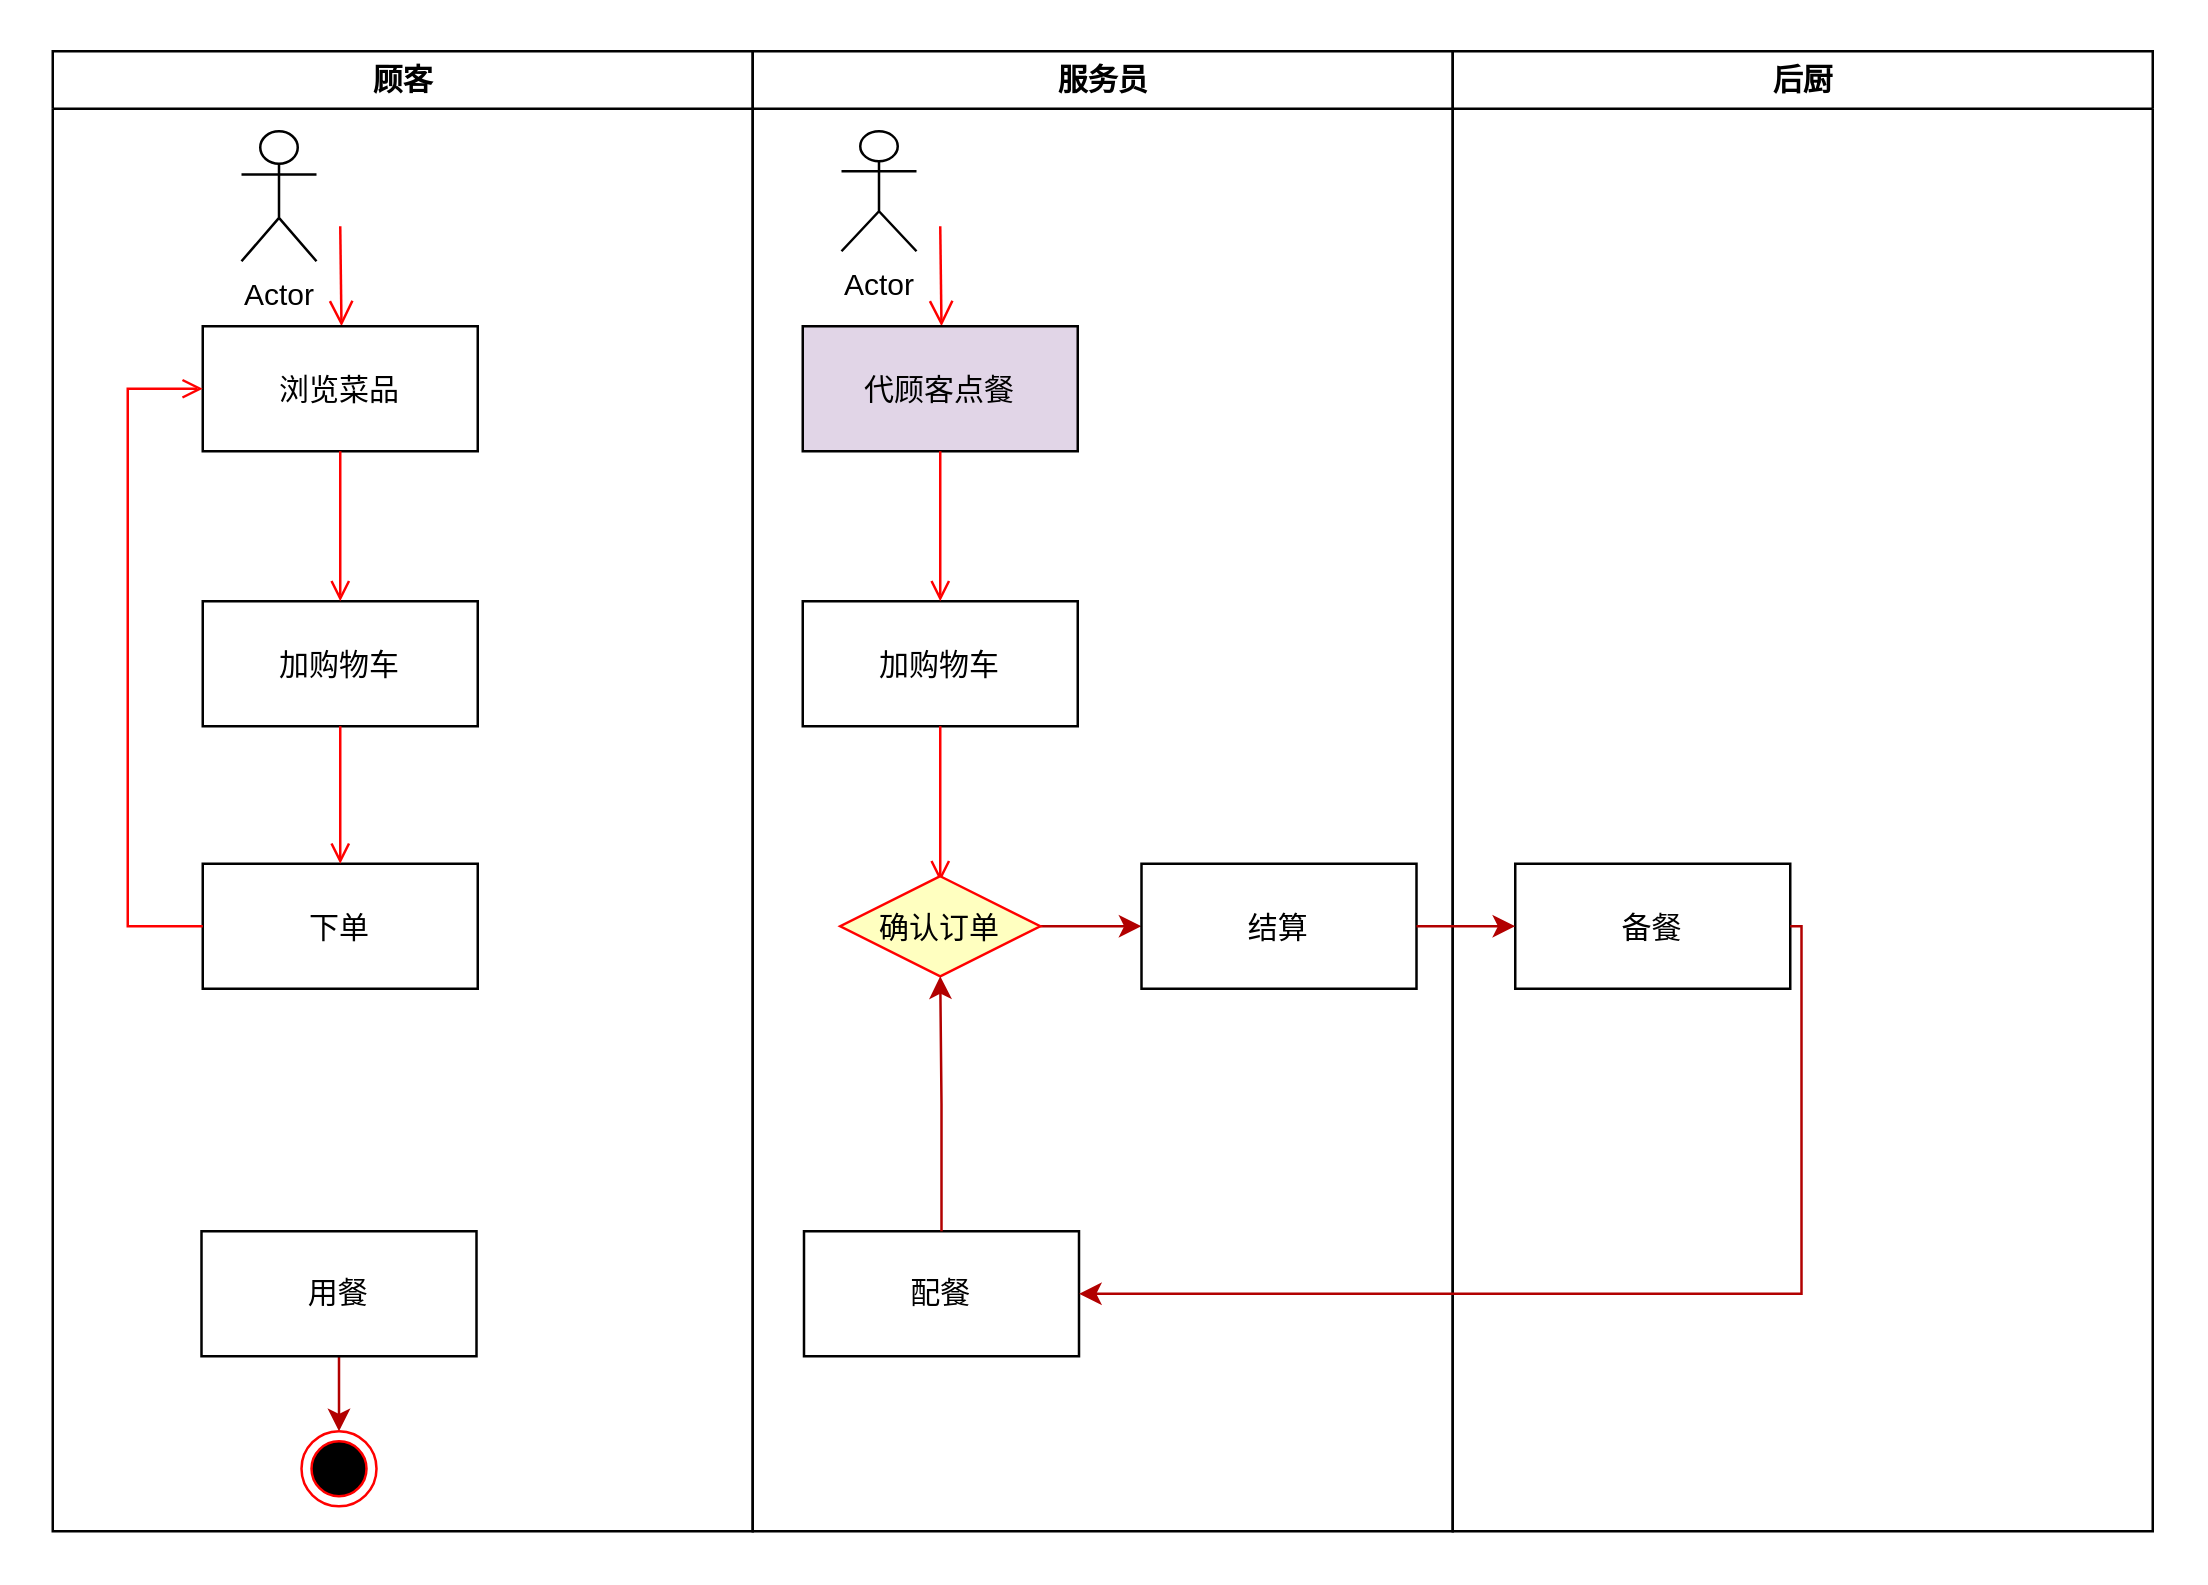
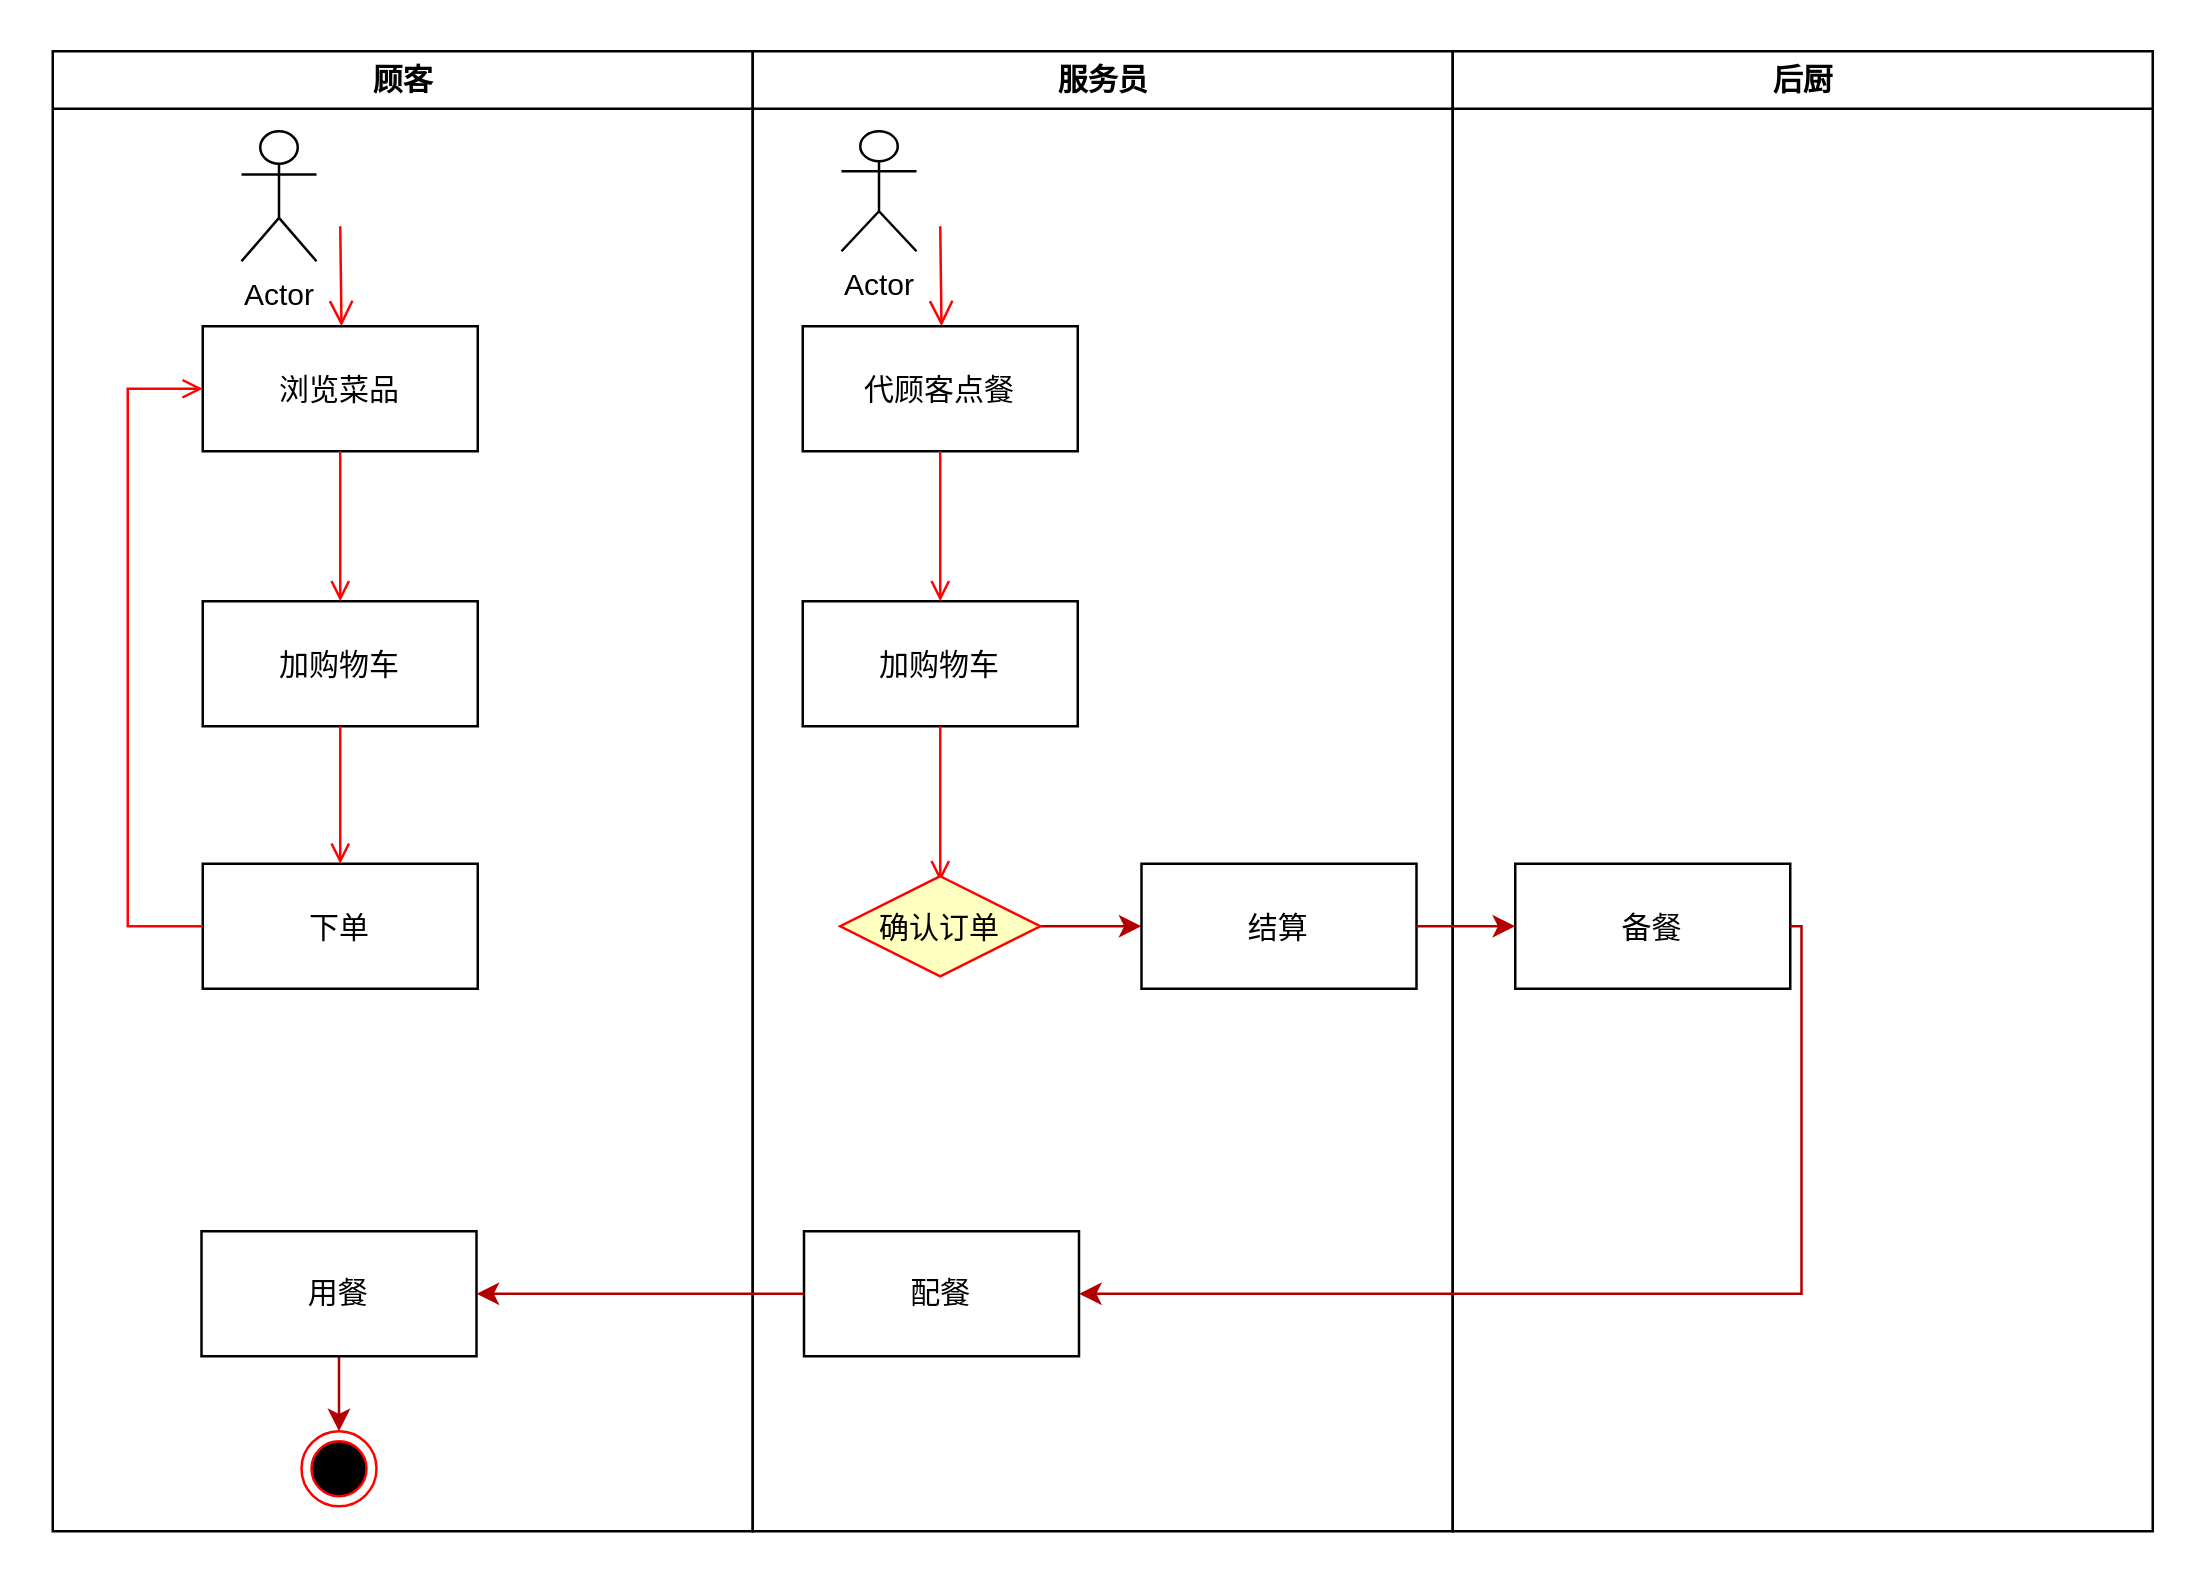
node "代顾客点餐": fillcolor #e1d5e7 -> #ffffff
edge "配餐" -> "确认订单": now "配餐" -> "用餐"
